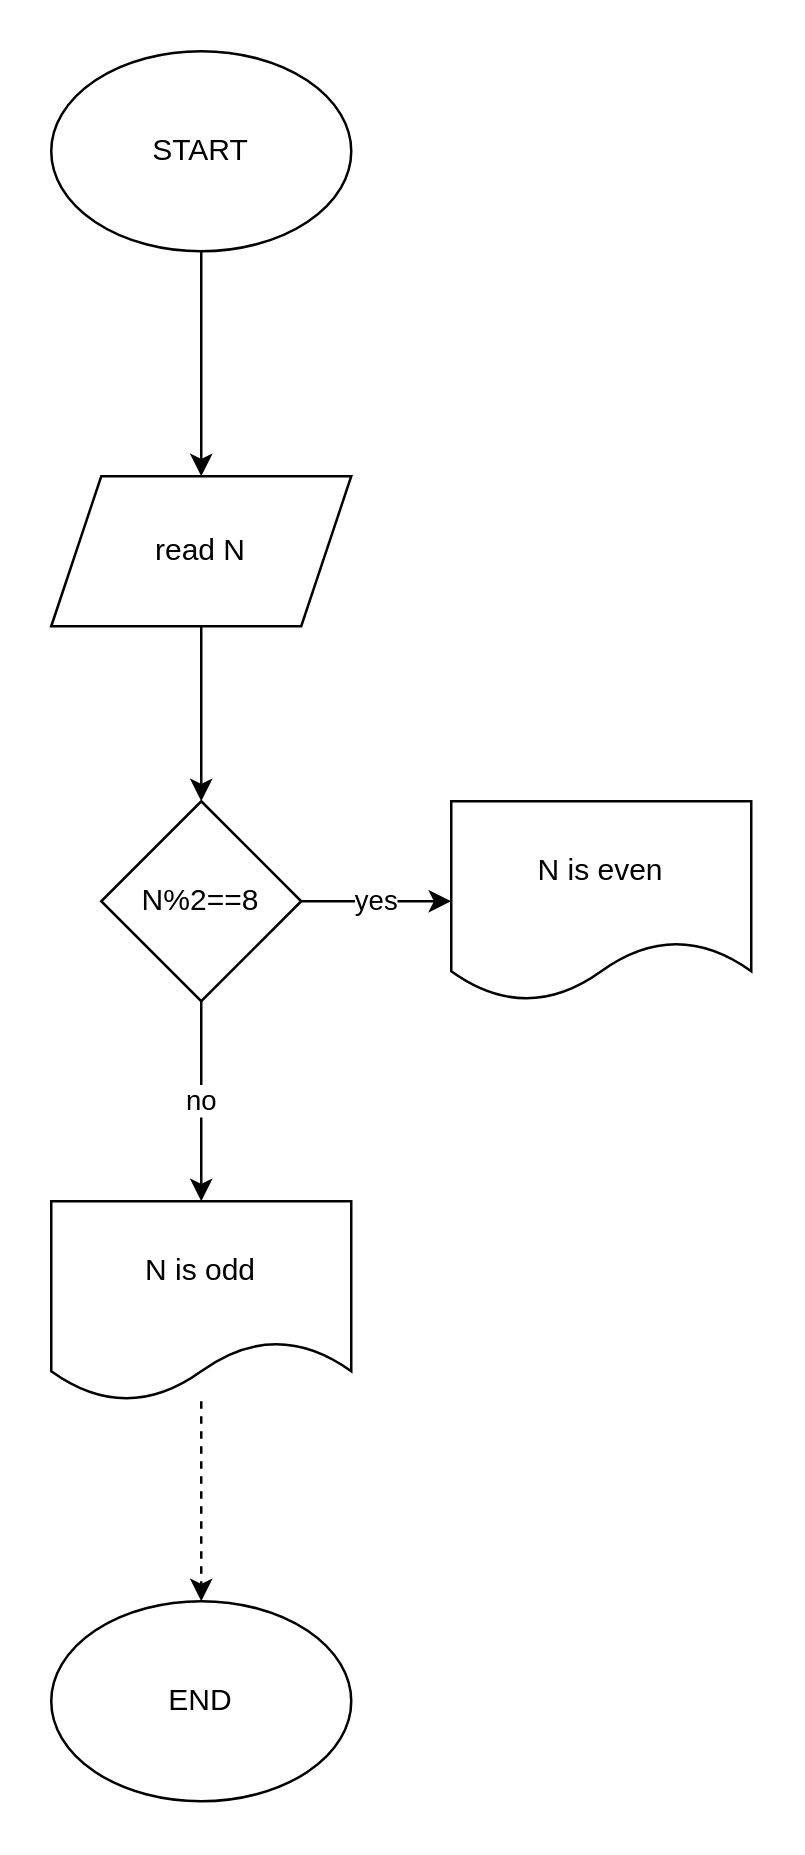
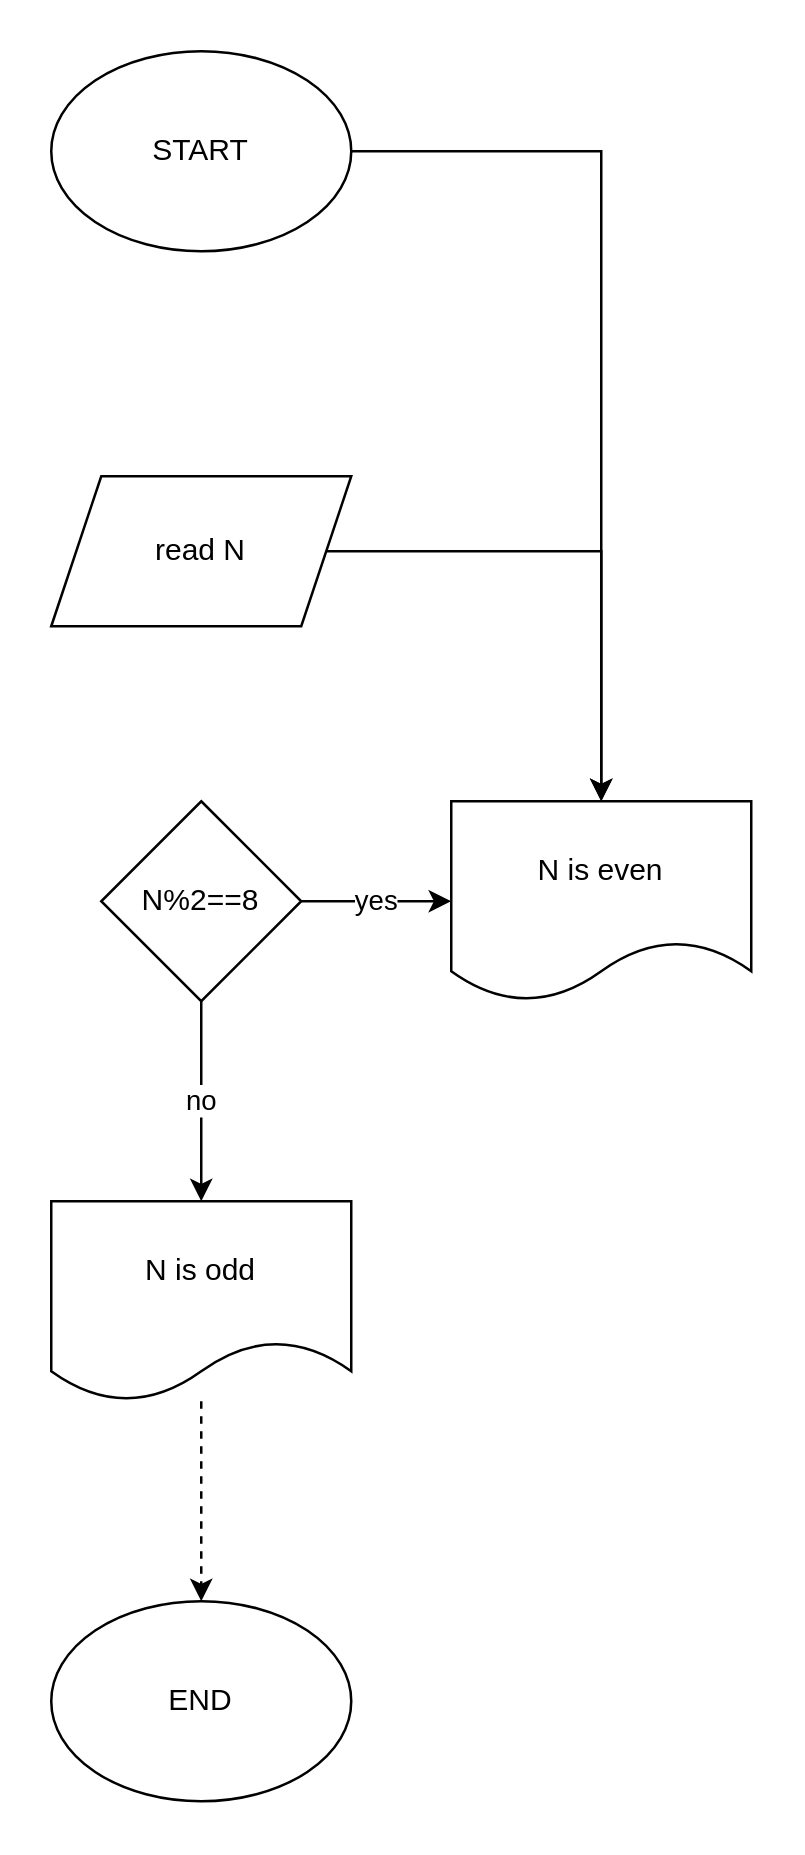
edge "START" -> "read N": now "START" -> "N is even"
edge "read N" -> "N%2==8": now "read N" -> "N is even"
